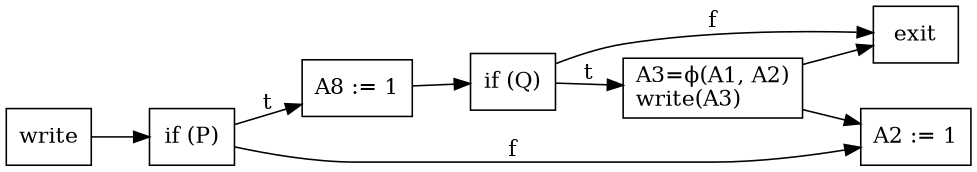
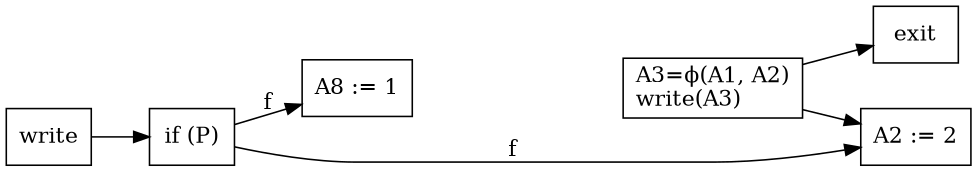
node "if (Q)": removed
edge "if (P)" -> "A8 := 1": label "t" -> "f"
node "A2 := 1": label "A2 := 1" -> "A2 := 2"
